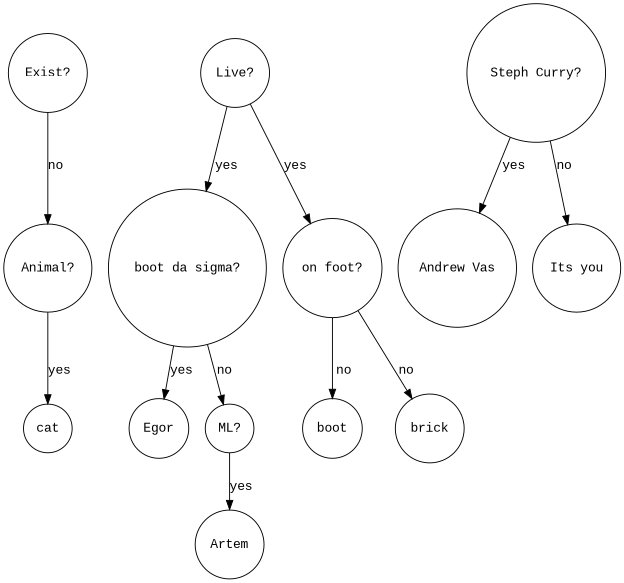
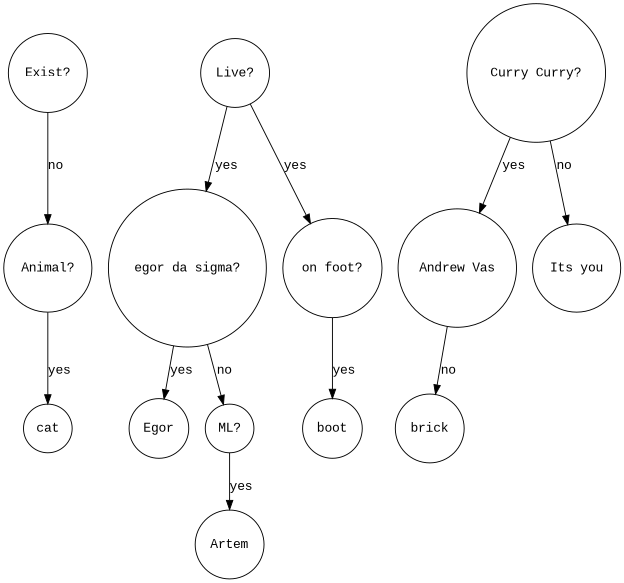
node "Steph Curry?": label "Steph Curry?" -> "Curry Curry?"
node "boot da sigma?": label "boot da sigma?" -> "egor da sigma?"
edge "on foot?" -> "brick": now "Andrew Vas" -> "brick"
edge "on foot?" -> "boot": label "no" -> "yes"
